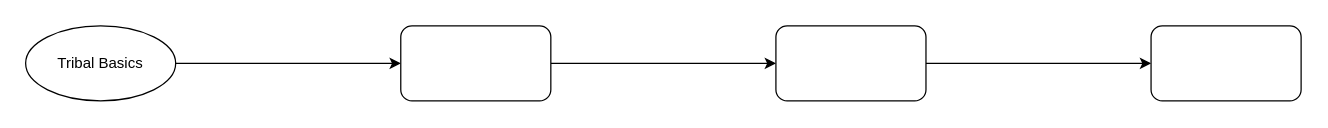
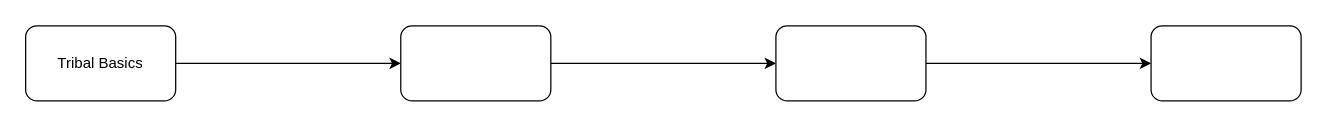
node "Tribal Basics": shape ellipse -> rounded rectangle
